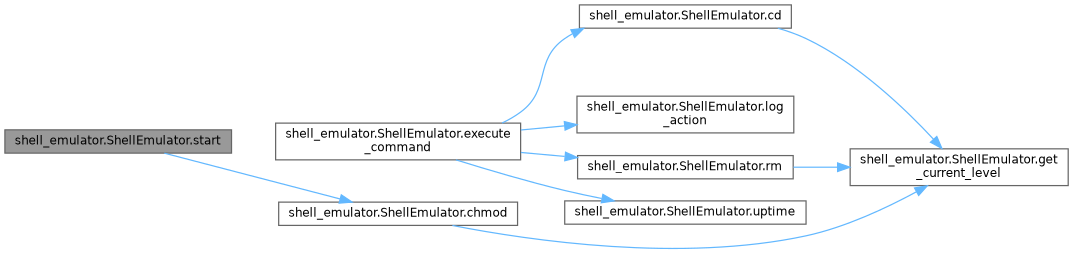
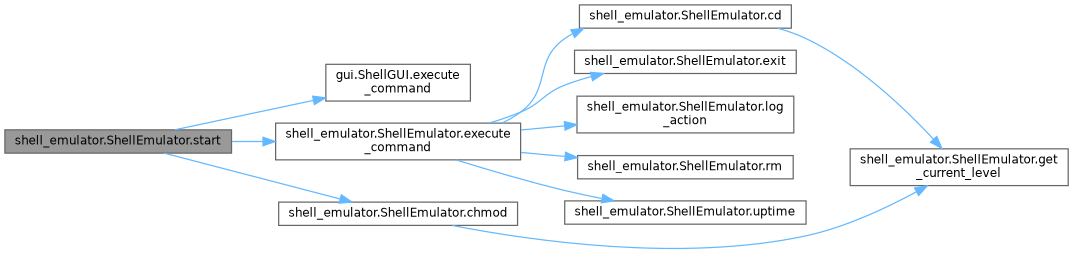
node "shell_emulator.ShellEmulator.exit": added
node "gui.ShellGUI.execute _command": added
edge "shell_emulator.ShellEmulator.start" -> "shell_emulator.ShellEmulator.execute _command": added
edge "shell_emulator.ShellEmulator.rm" -> "shell_emulator.ShellEmulator.get _current_level": removed
